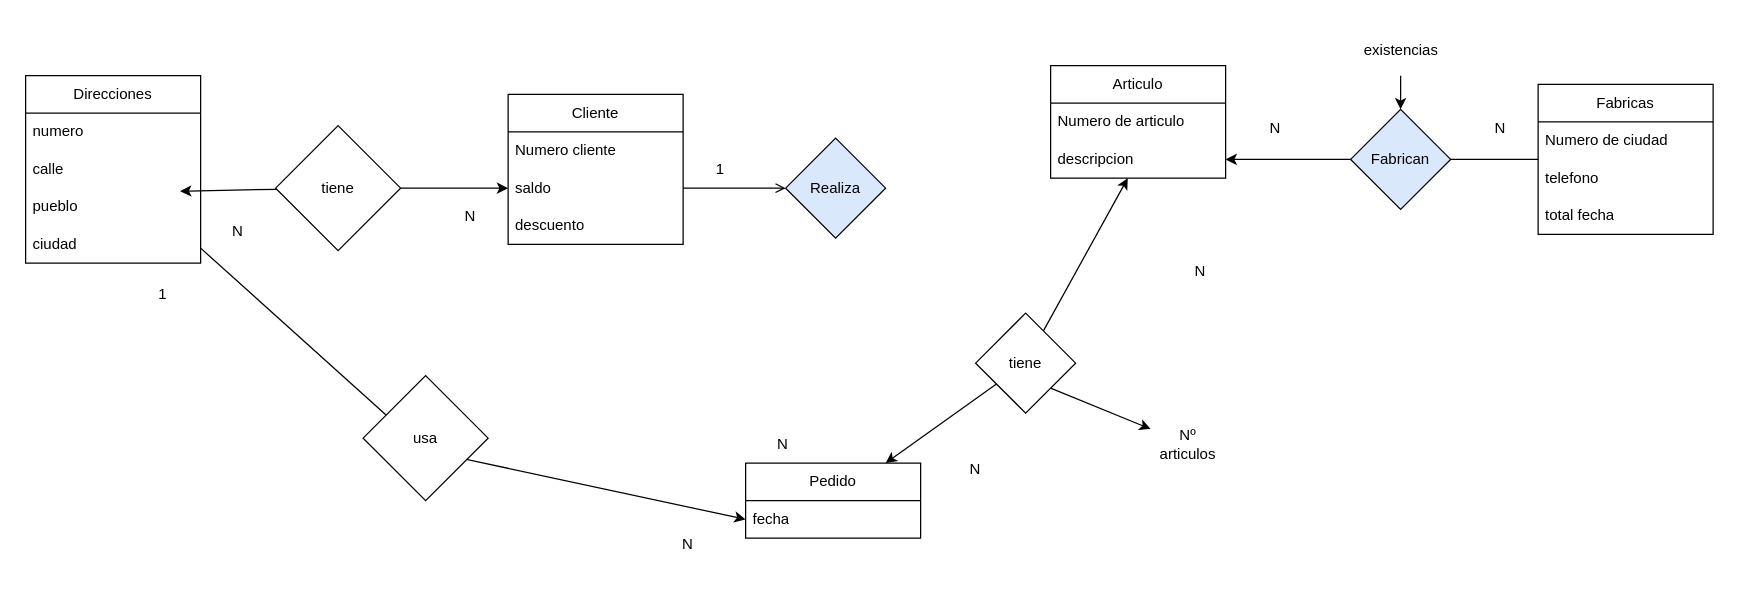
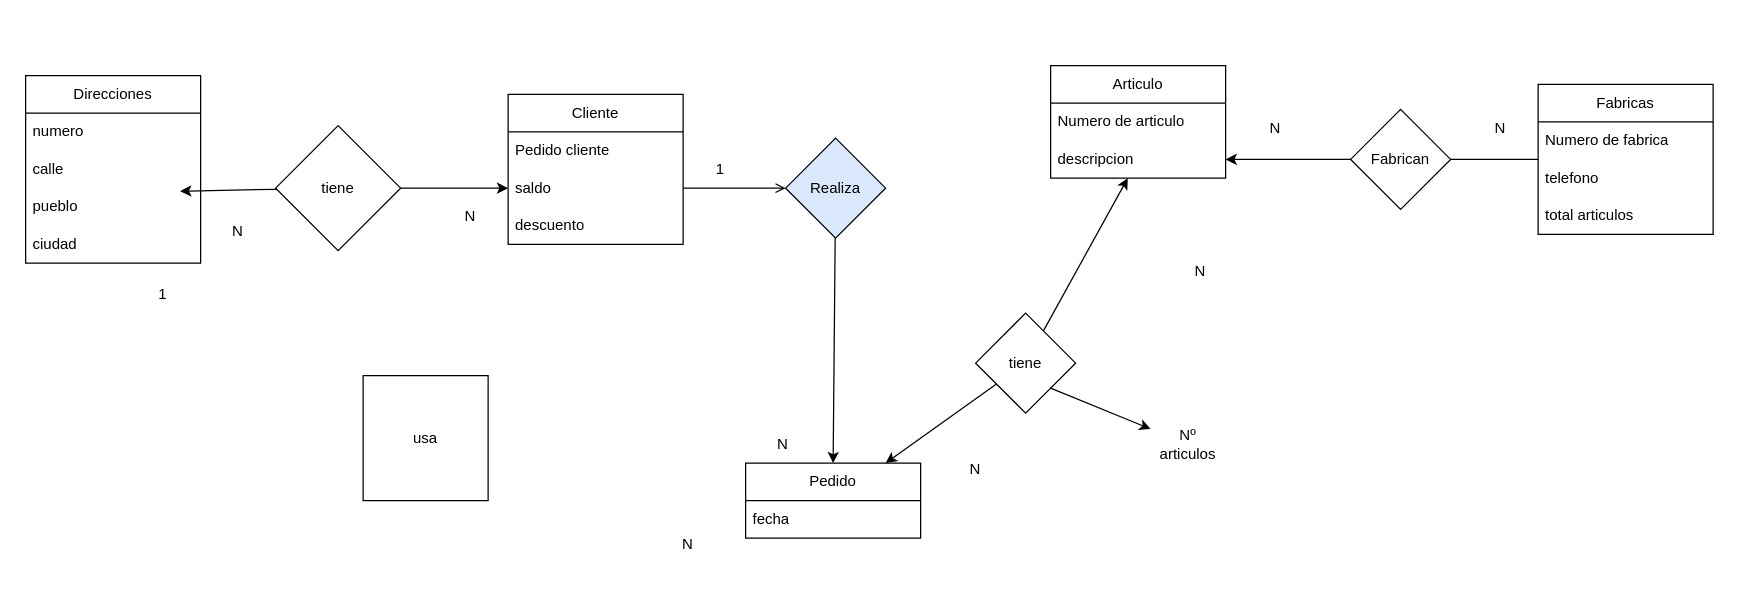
node "existencias": removed
edge "existencias" -> "Fabrican": removed
node "Numero de ciudad": label "Numero de ciudad" -> "Numero de fabrica"
node "Numero cliente": label "Numero cliente" -> "Pedido cliente"
node "Fabrican": fillcolor #dae8fc -> #ffffff
node "total fecha": label "total fecha" -> "total articulos"
edge "Realiza" -> "Pedido": added
node "usa": shape diamond -> rectangle
edge "Direcciones" -> "fecha": removed
